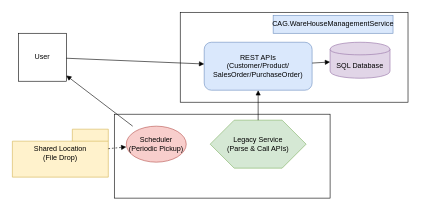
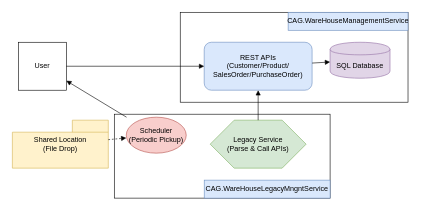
node "CAG.WareHouseManagementService": moved (333, 24) -> (348, 21)
node "User": moved (42, 57) -> (42, 66)
node "Scheduler (Periodic Pickup)": moved (156, 144) -> (156, 135)
node "Shared Location (File Drop)": moved (60, 153) -> (60, 144)
node "CAG.WareHouseLegacyMngntService": added
